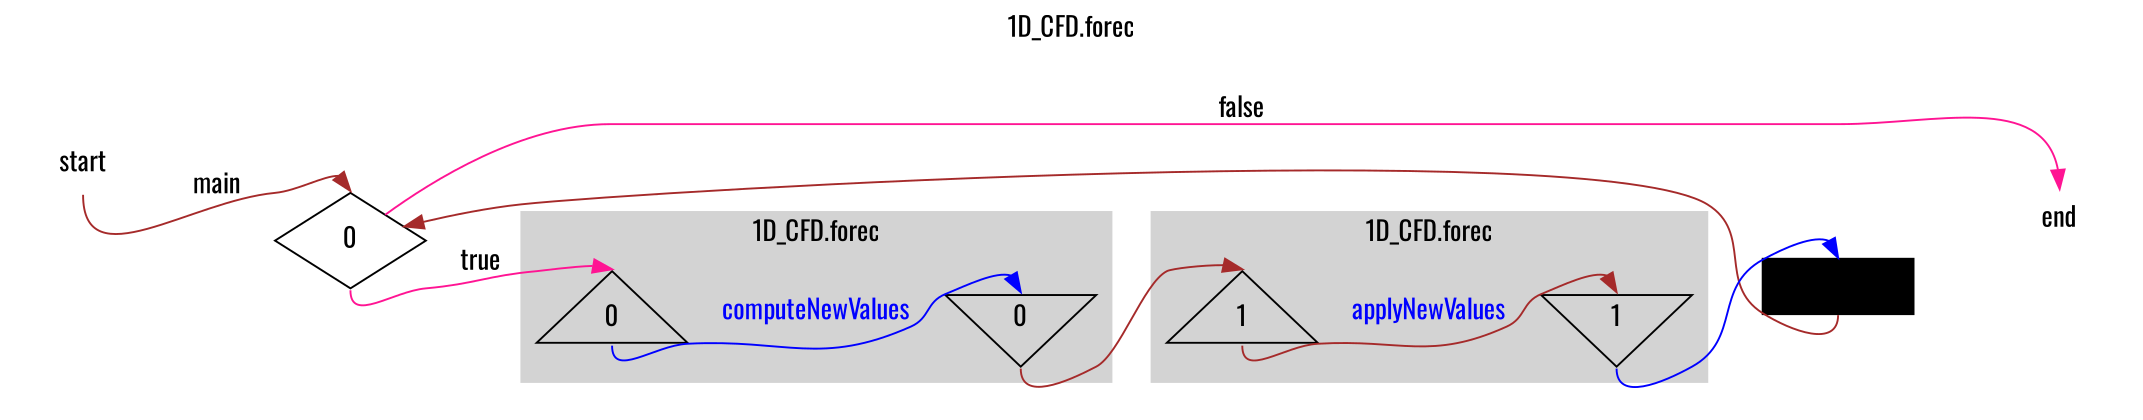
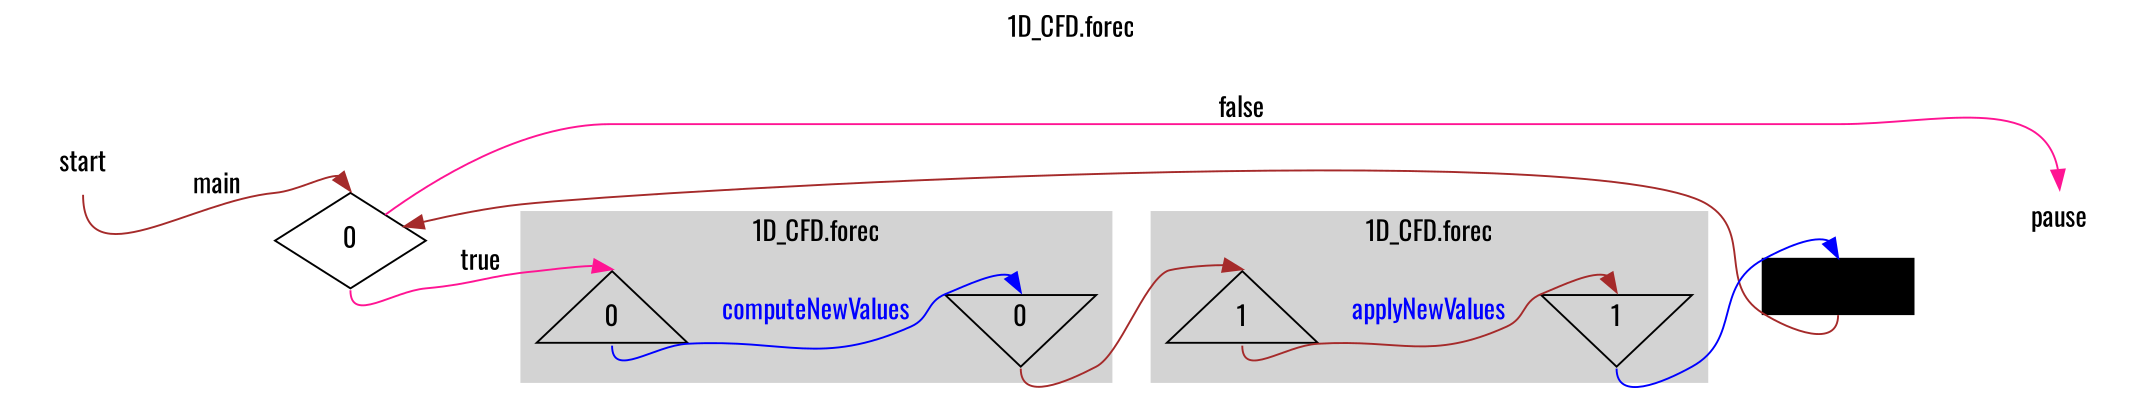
node "end": label "end" -> "pause"
